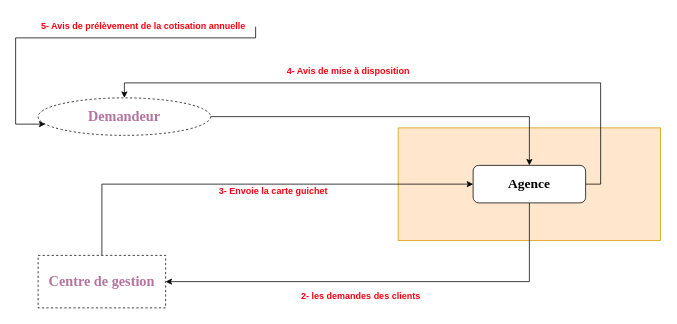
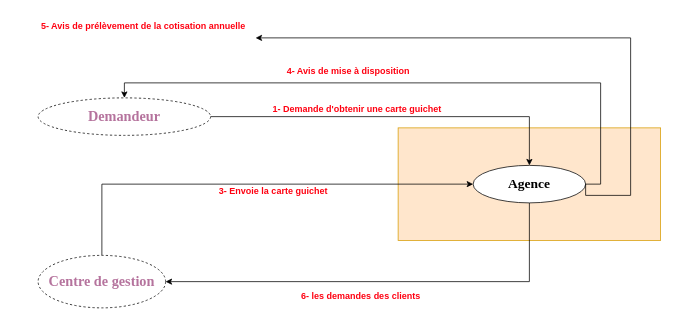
edge "5- Avis de prélèvement de la cotisation annuelle" -> "Demandeur": removed
node "1- Demande d'obtenir une carte guichet": added
edge "Agence" -> "5- Avis de prélèvement de la cotisation annuelle": added
node "Agence": shape rounded rectangle -> ellipse
node "Centre de gestion": shape rectangle -> ellipse
node "2- les demandes des clients": label "2- les demandes des clients" -> "6- les demandes des clients"
